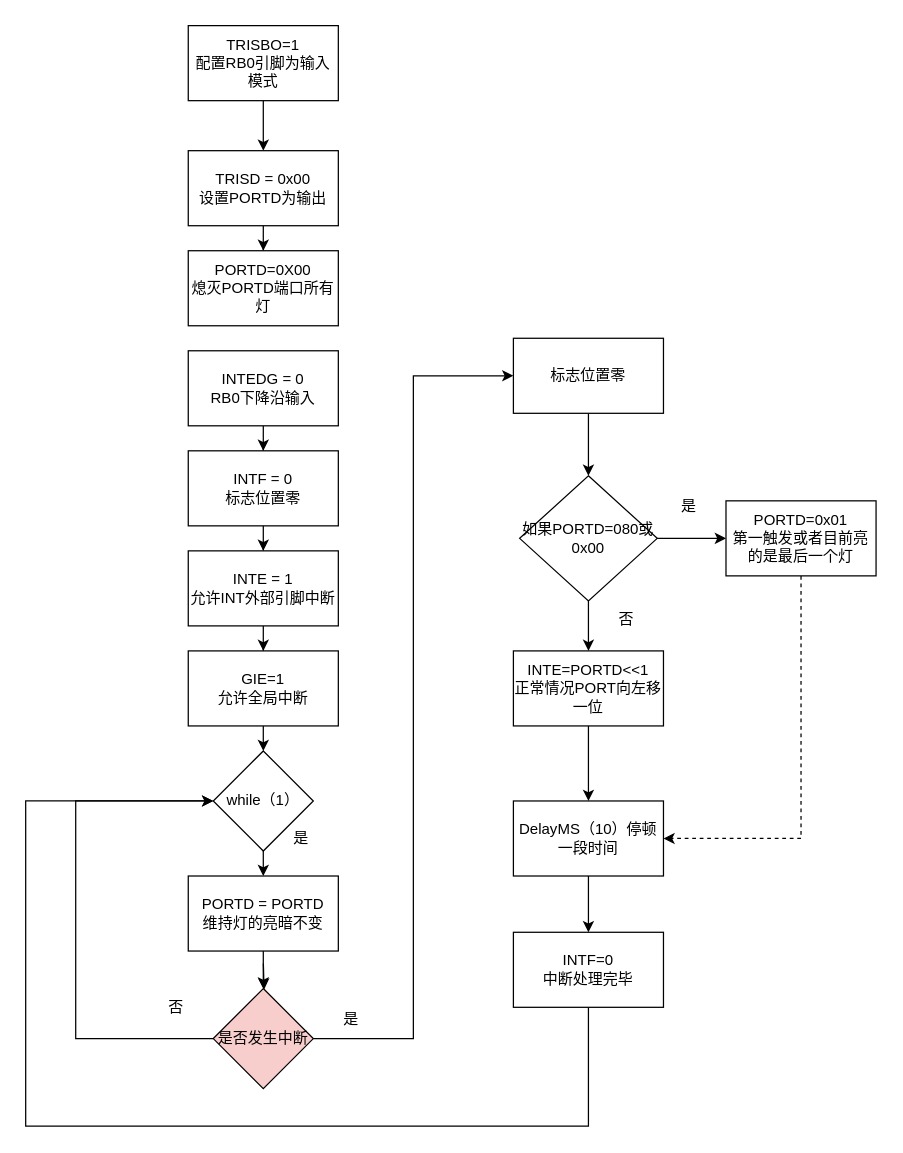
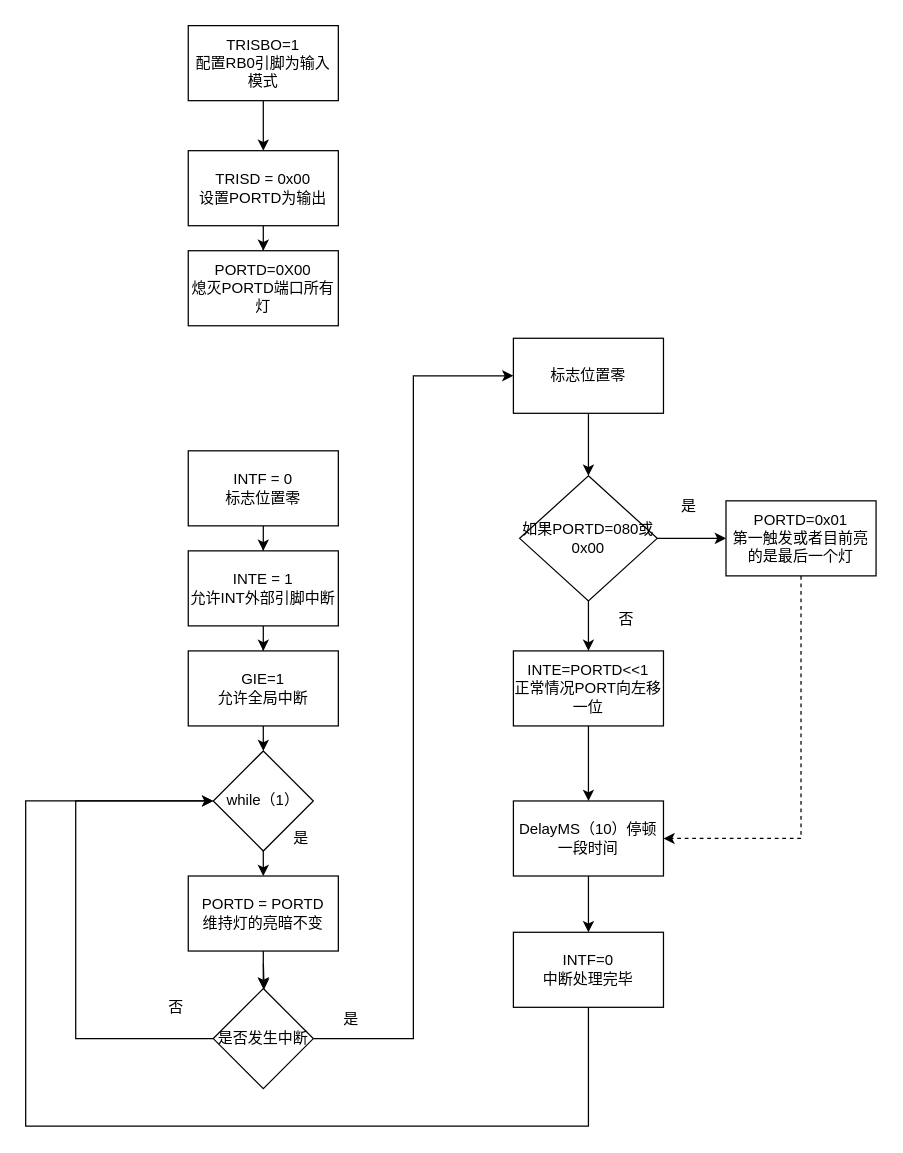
node "INTEDG = 0 RB0下降沿输入": removed
edge "INTEDG = 0 RB0下降沿输入" -> "INTF = 0 标志位置零": removed
node "是否发生中断": fillcolor #f8cecc -> #ffffff
